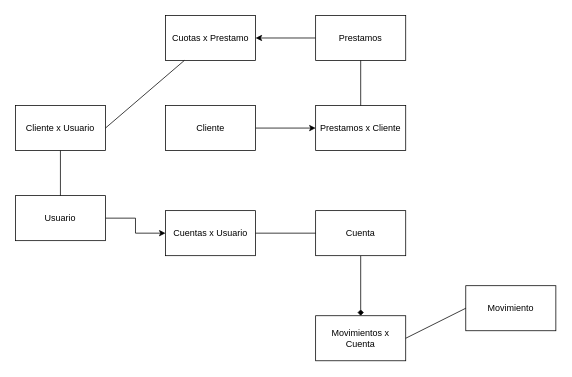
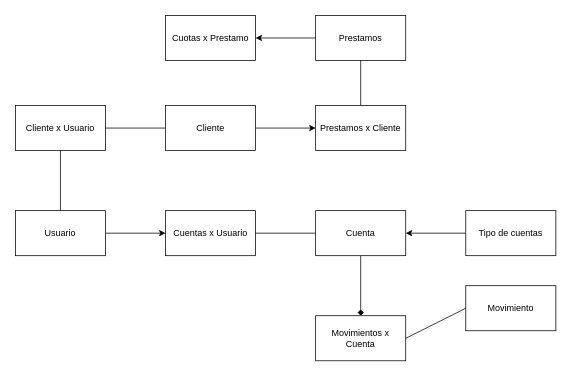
edge "Cuotas x Prestamo" -- "Cliente x Usuario": now "Cliente" -- "Cliente x Usuario"
node "Usuario": moved (60, 218) -> (60, 233)
edge "Tipo de cuentas" -> "Cuenta": added
node "Tipo de cuentas": added
